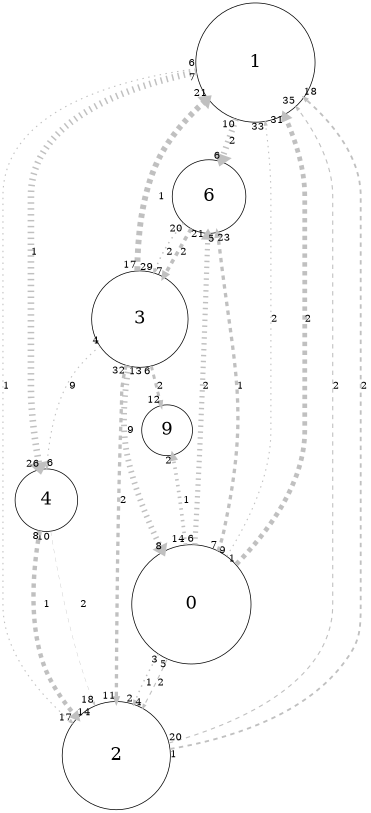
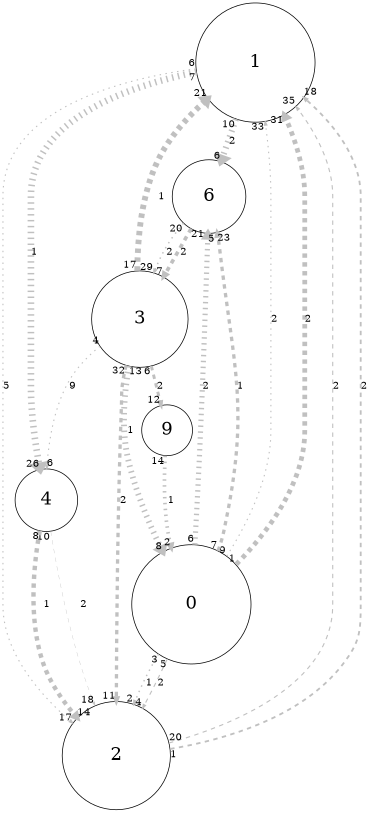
edge "1" -> "2": label "1" -> "5"
edge "3" -> "0": label "9" -> "1"
edge "0" -> "9": reversed
